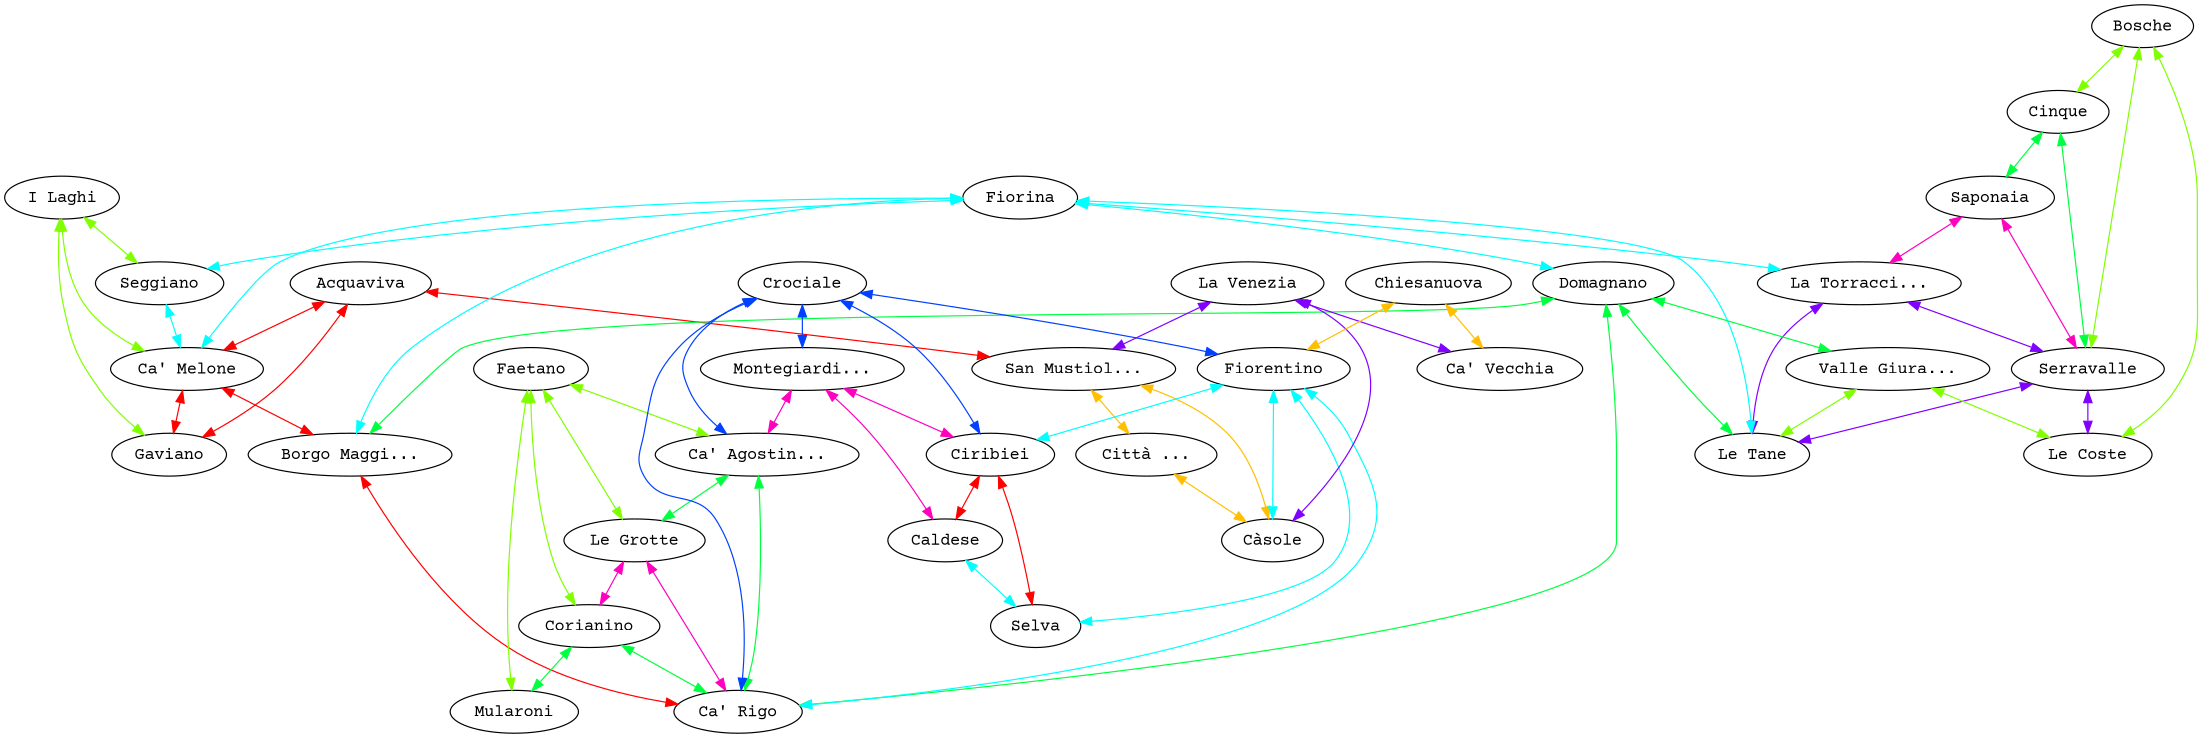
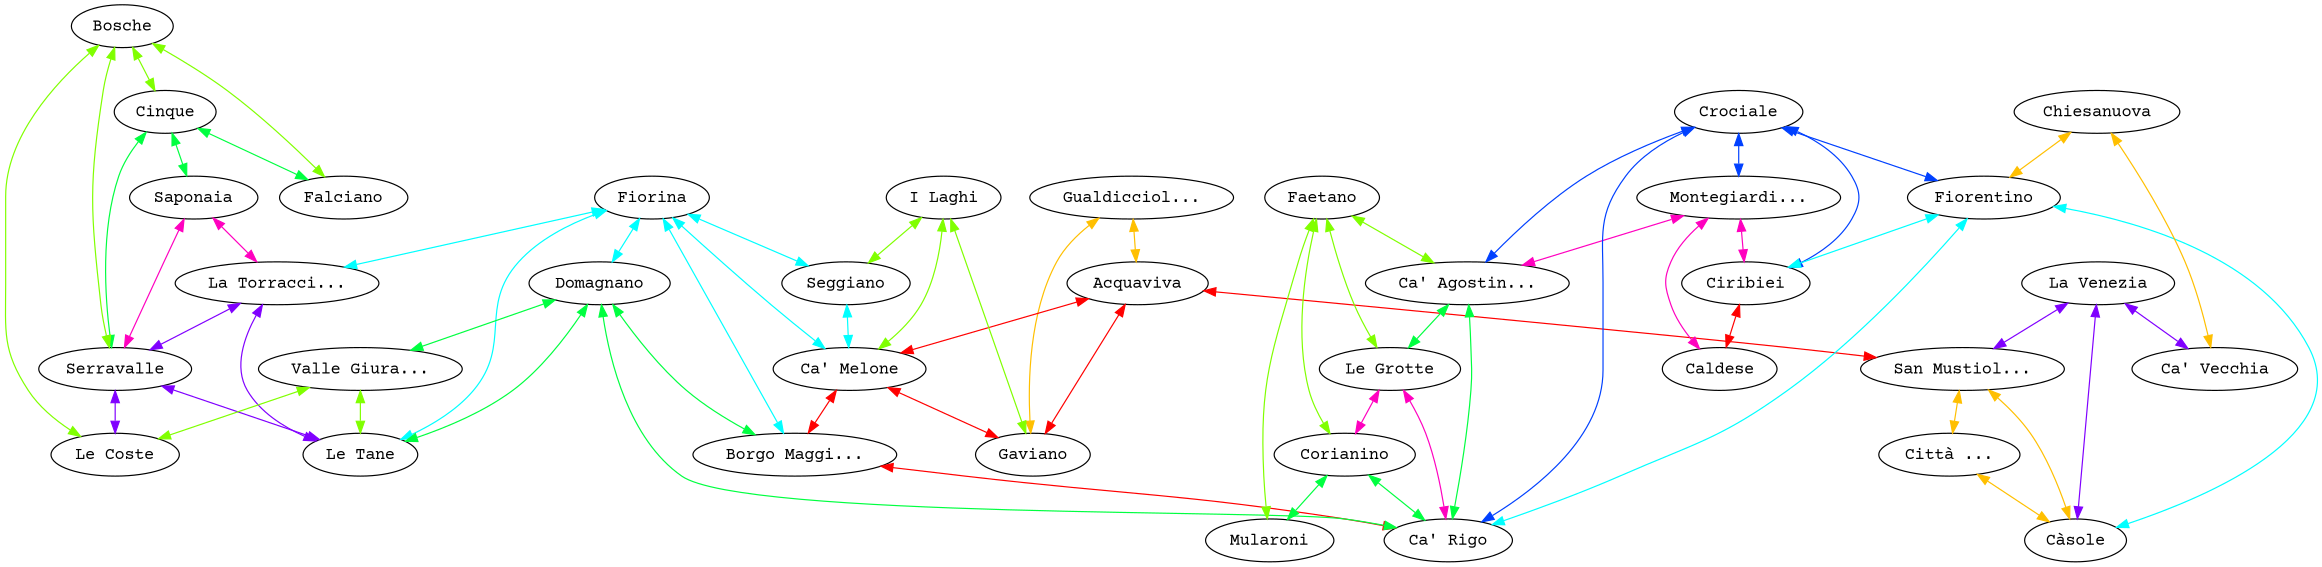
node "Falciano": added
node "Gualdicciol...": added
node "Selva": removed
